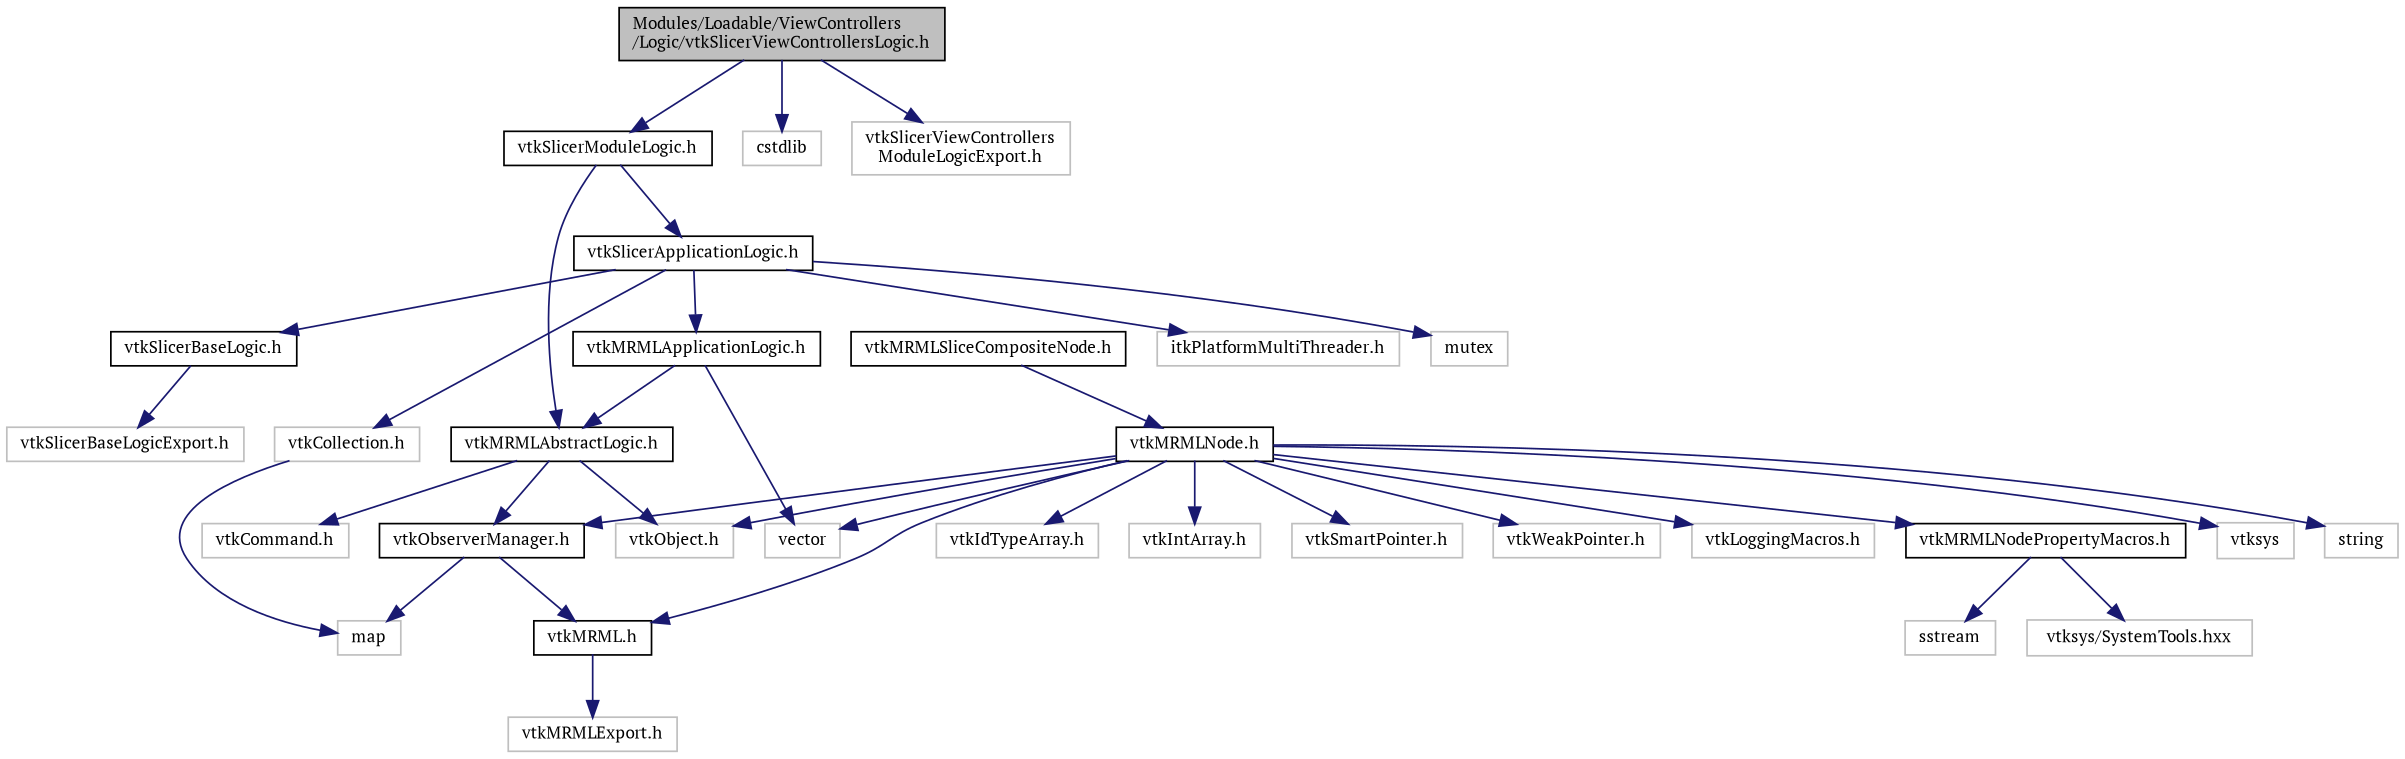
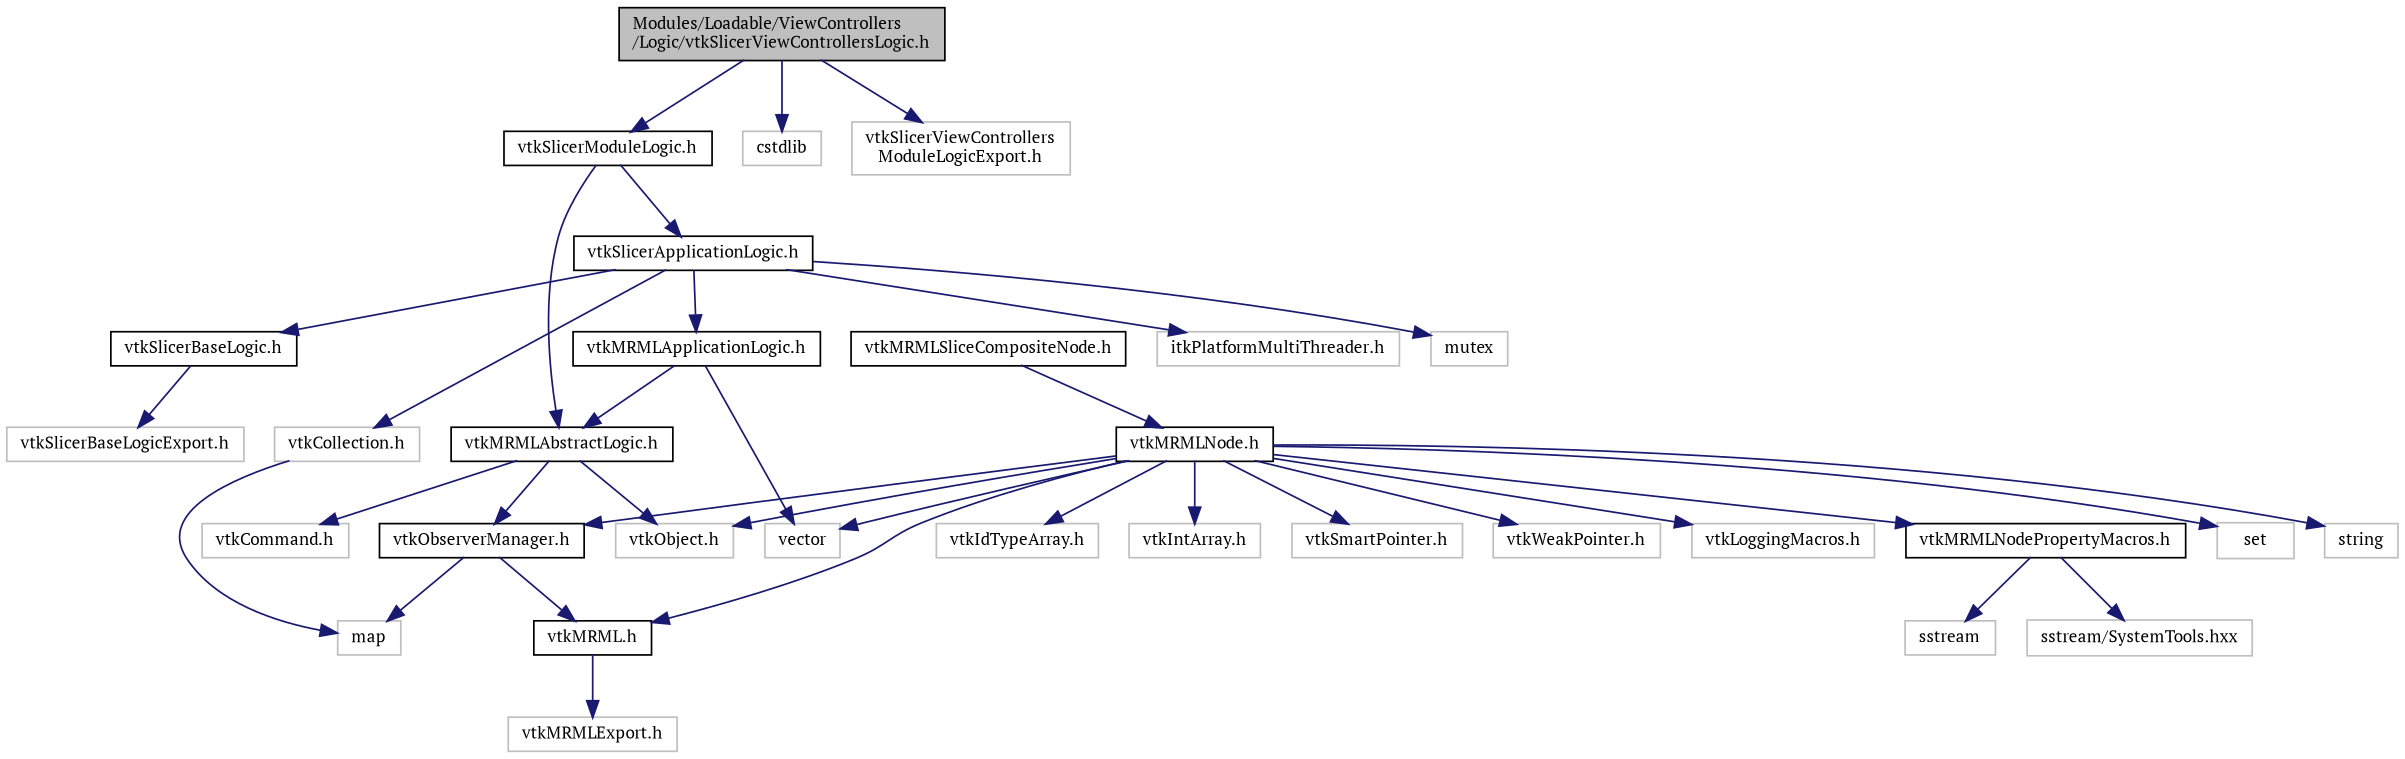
node "vtksys": label "vtksys" -> "set"
node "vtksys/SystemTools.hxx": label "vtksys/SystemTools.hxx" -> "sstream/SystemTools.hxx"
